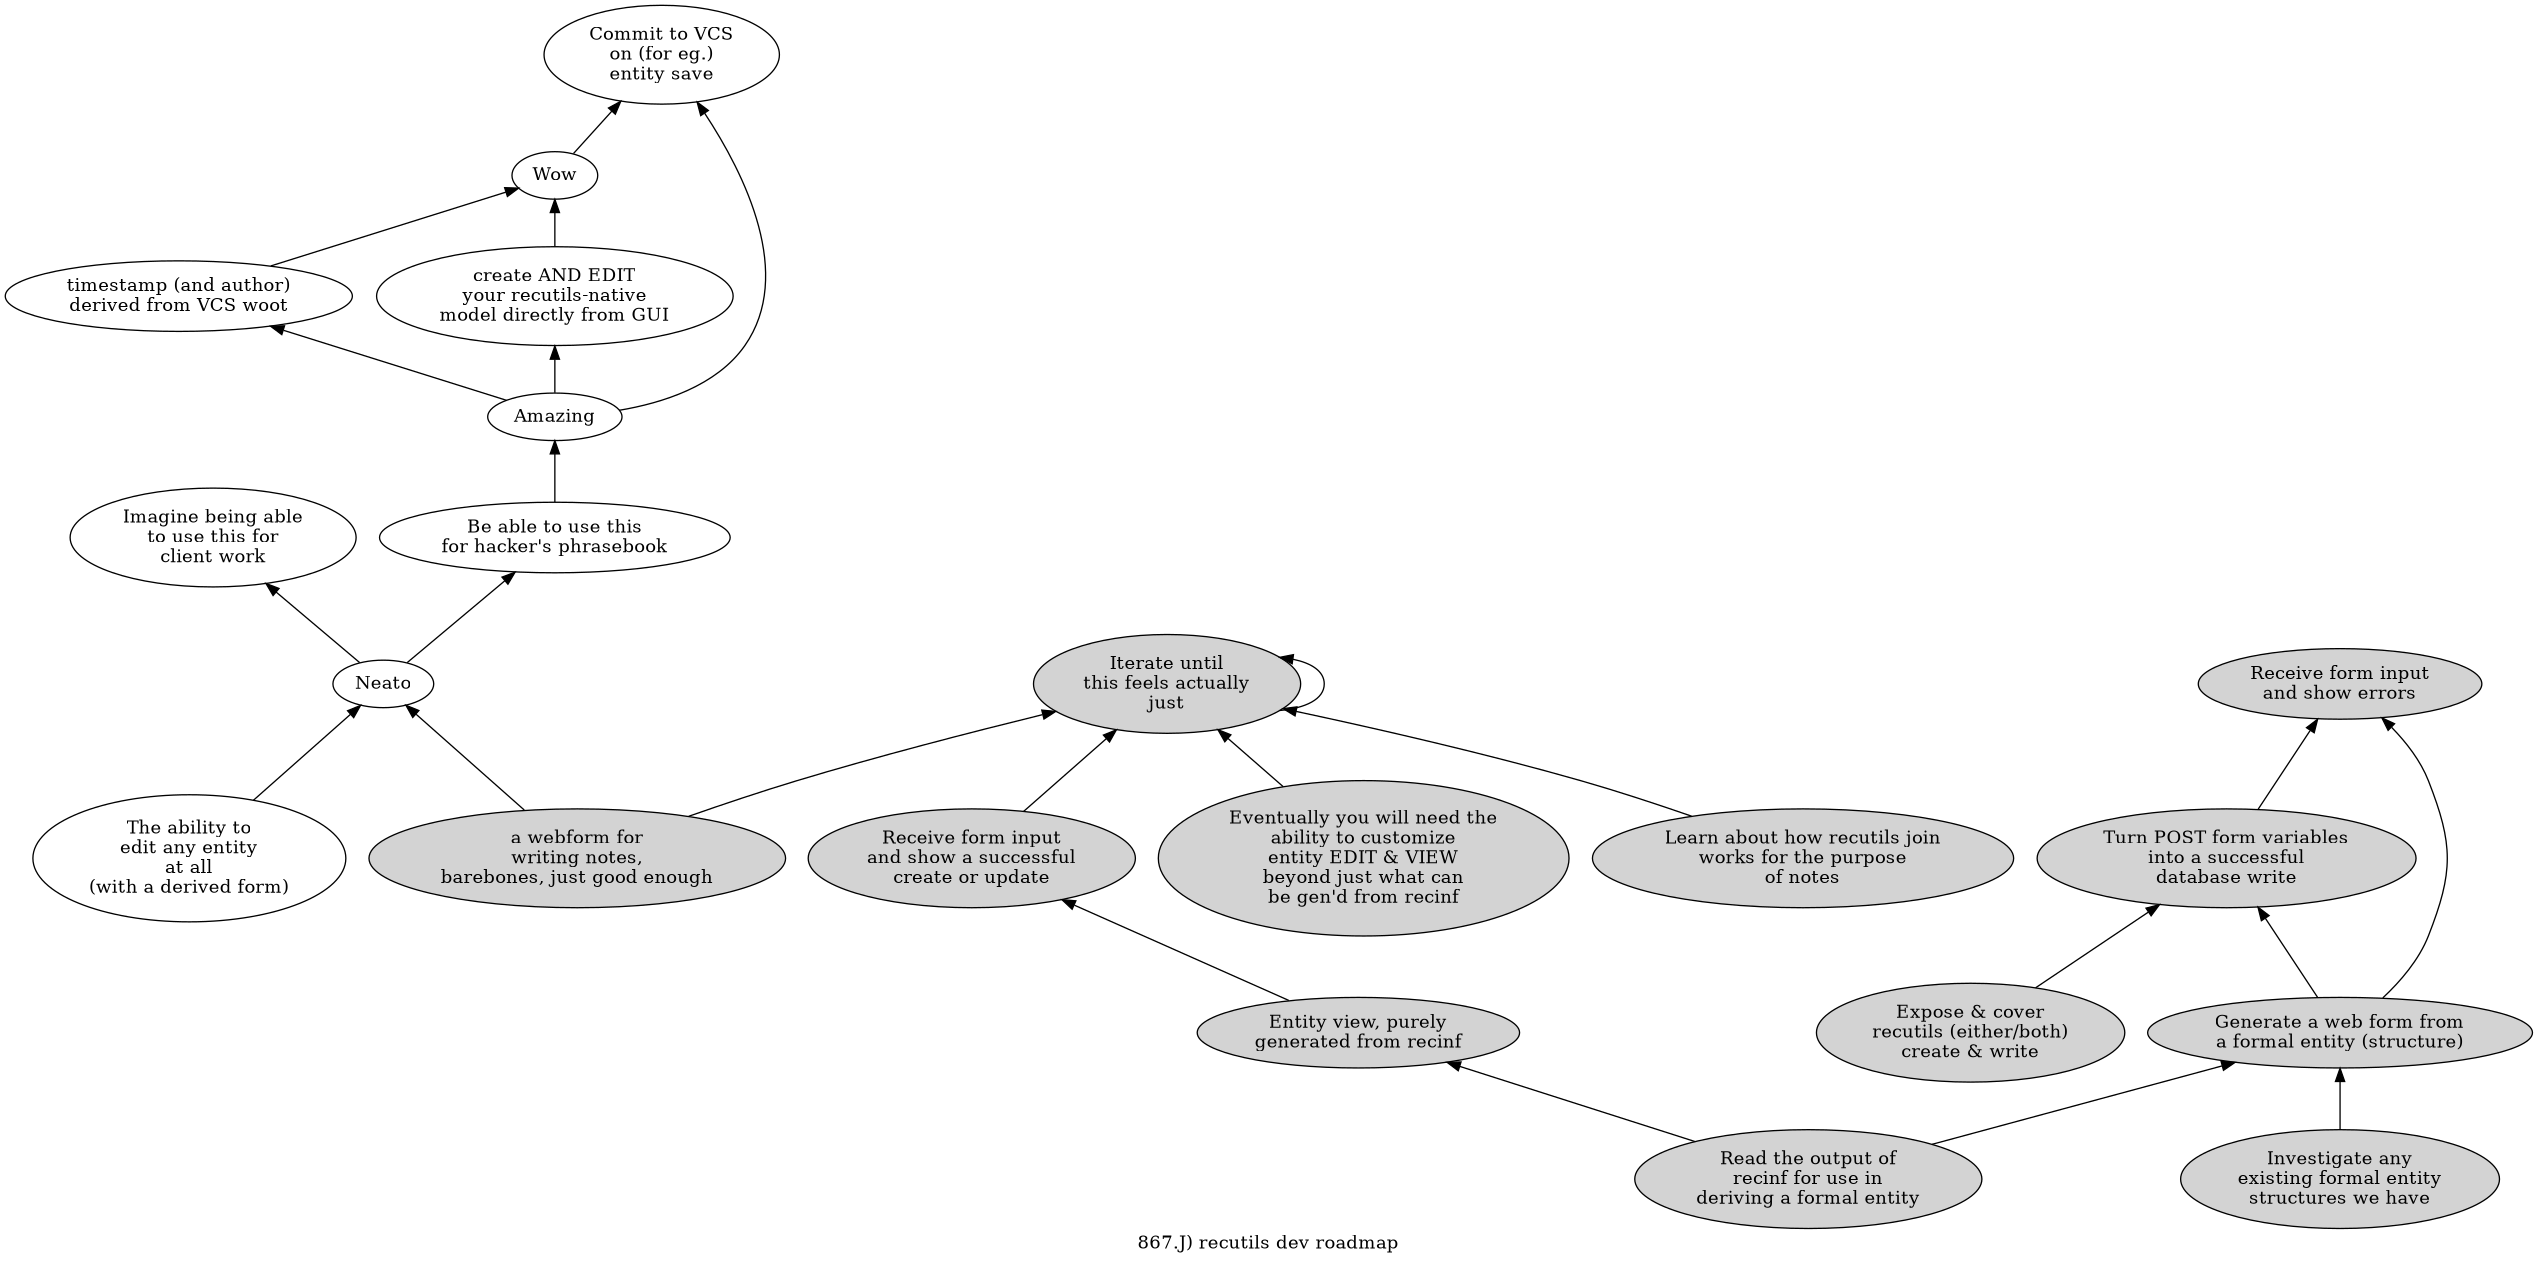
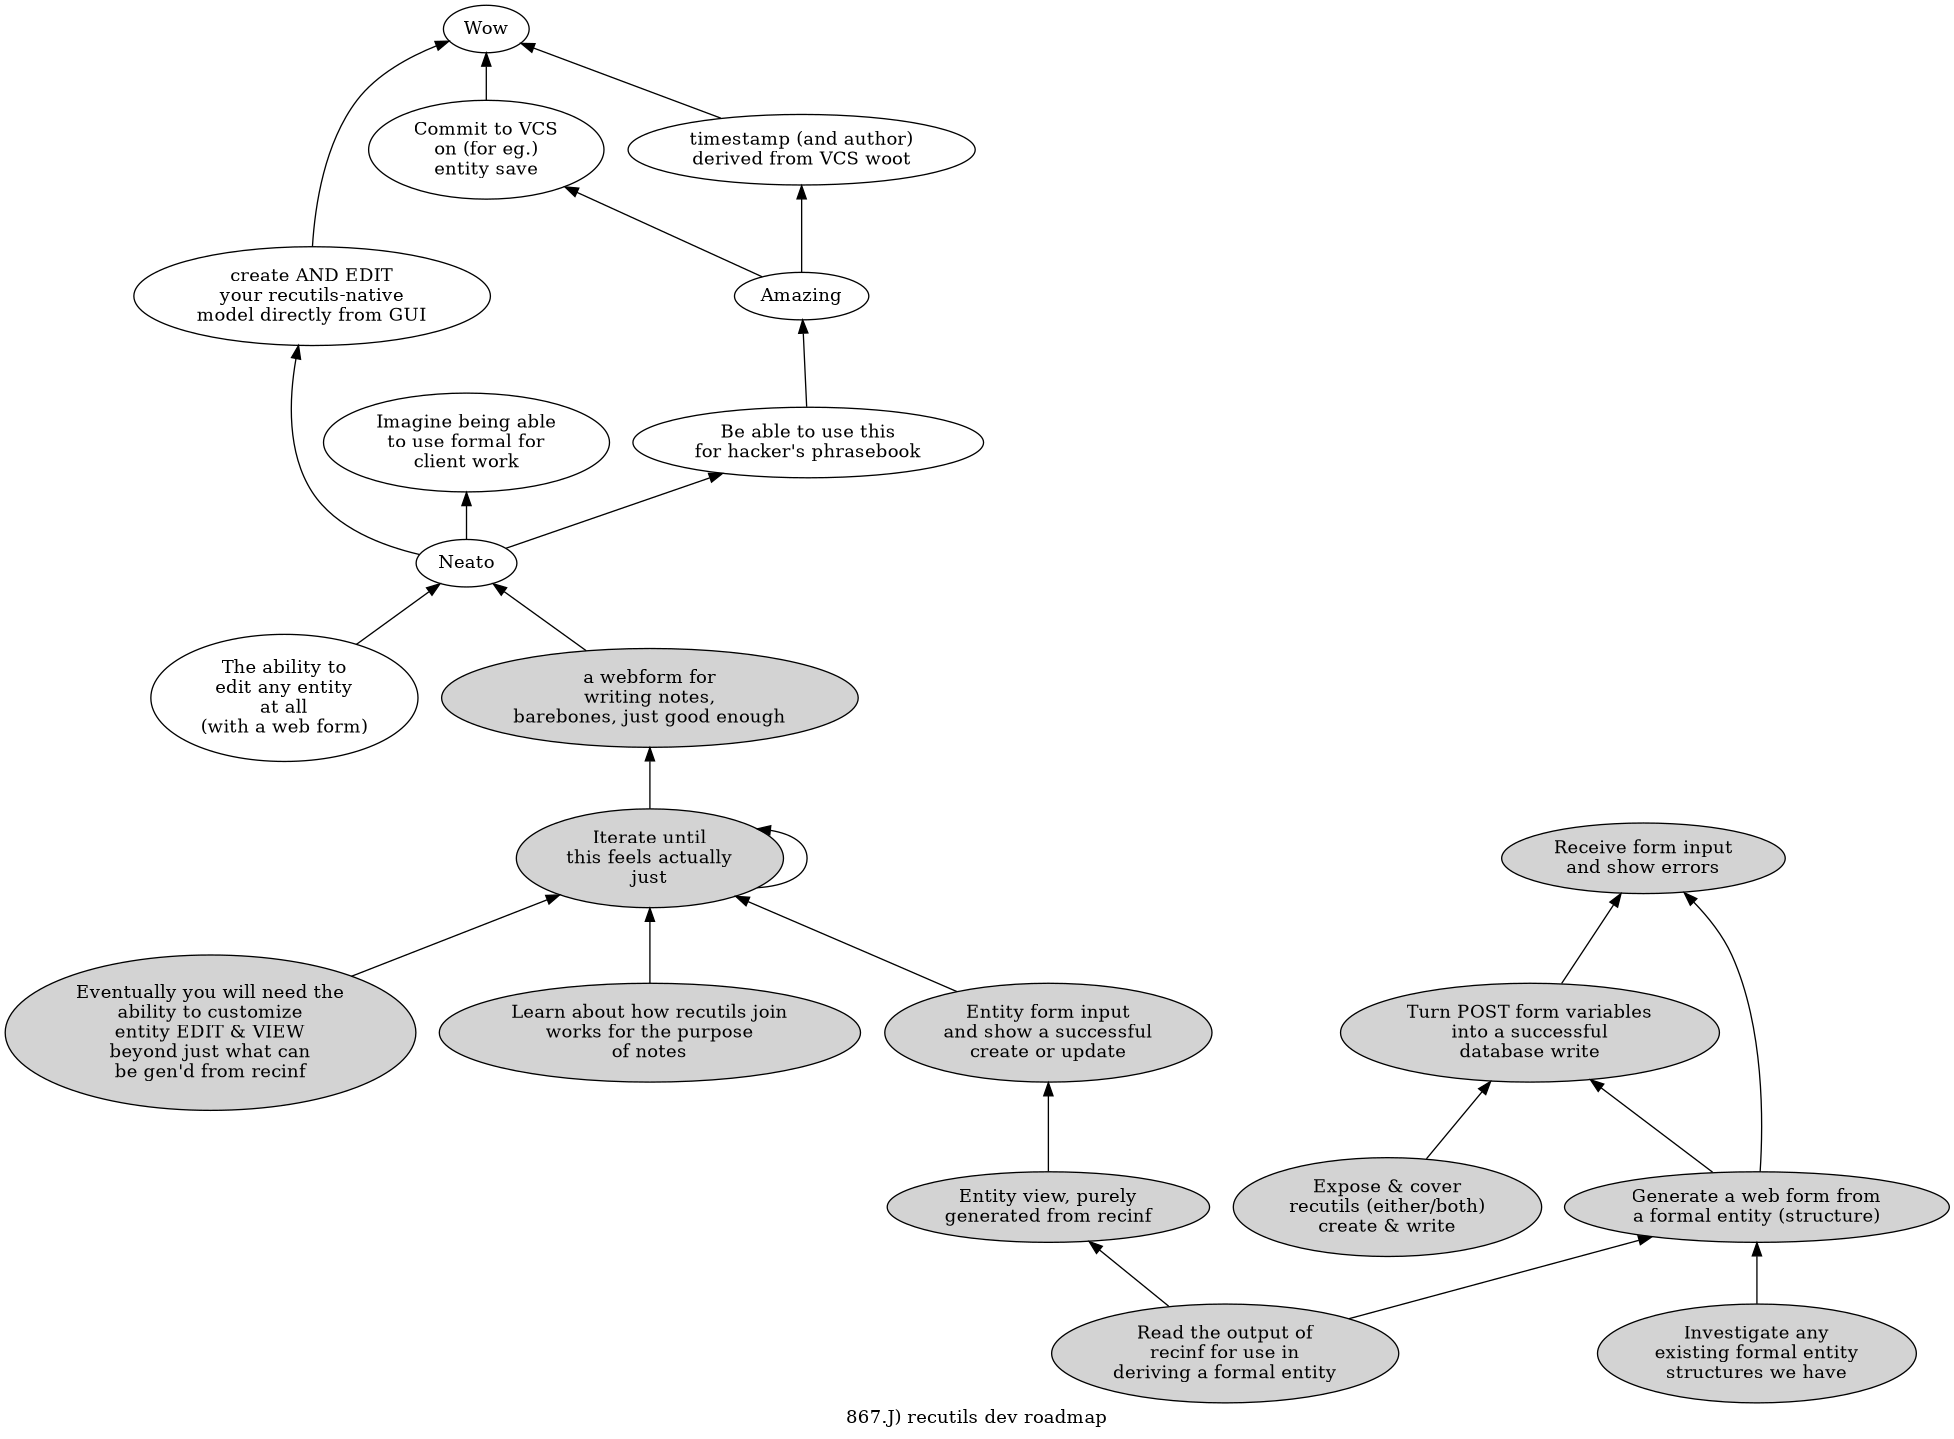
edge "Wow" -> "Commit to VCS on (for eg.) entity save": reversed
edge "Amazing" -> "create AND EDIT your recutils-native model directly from GUI": now "Neato" -> "create AND EDIT your recutils-native model directly from GUI"
node "Imagine being able to use this for client work": label "Imagine being able to use this for client work" -> "Imagine being able to use formal for client work"
edge "a webform for writing notes, barebones, just good enough" -> "Iterate until this feels actually just": reversed
node "The ability to edit any entity at all (with a derived form)": label "The ability to edit any entity at all (with a derived form)" -> "The ability to edit any entity at all (with a web form)"
node "Receive form input and show a successful create or update": label "Receive form input and show a successful create or update" -> "Entity form input and show a successful create or update"
